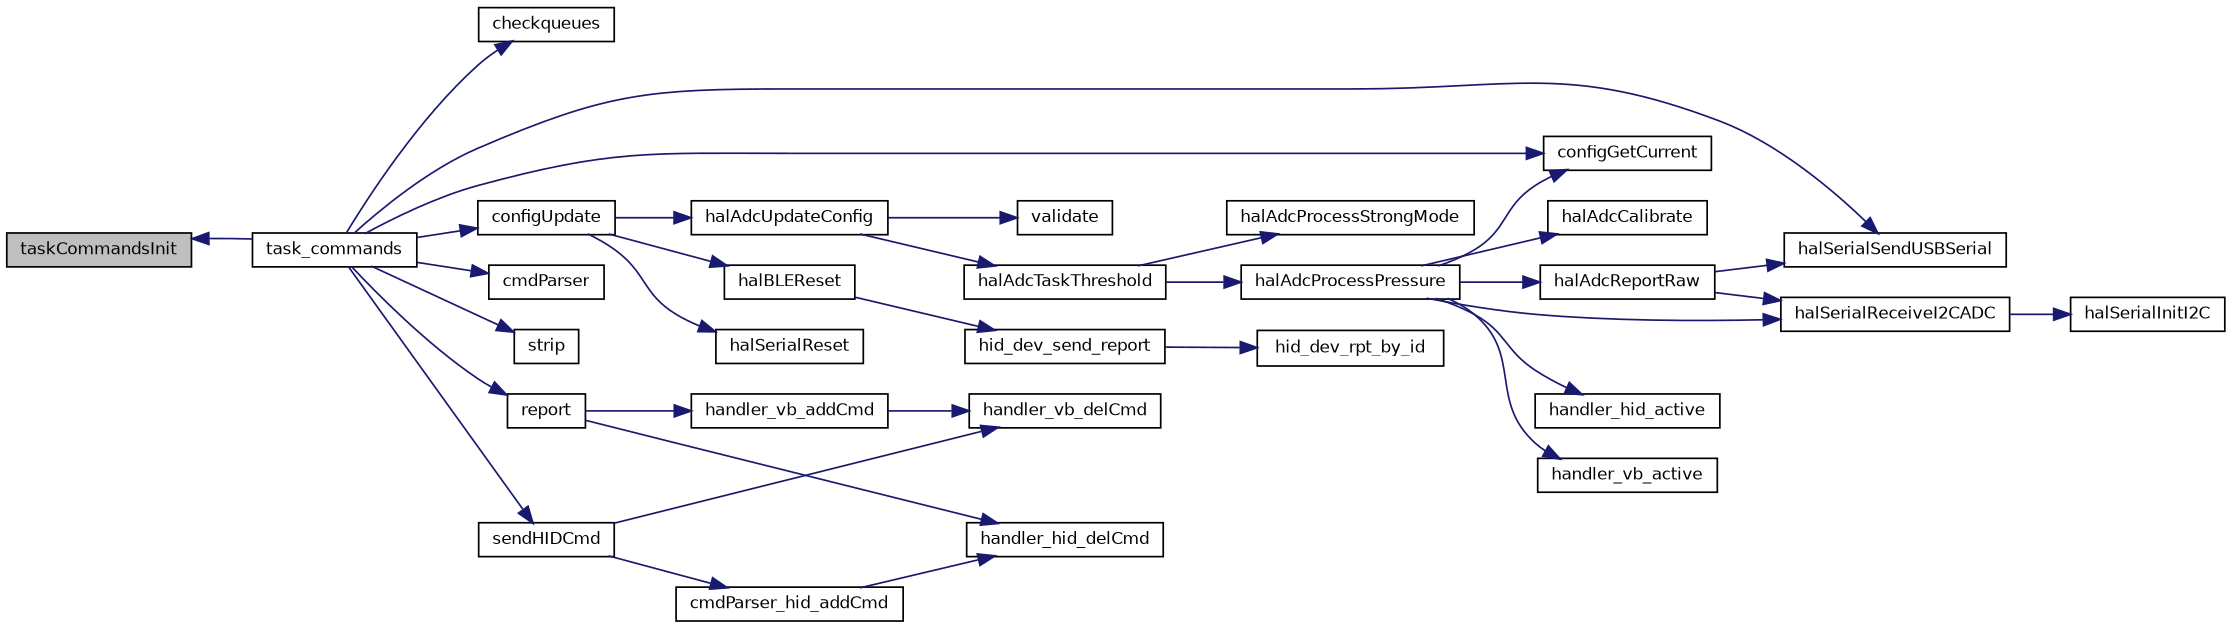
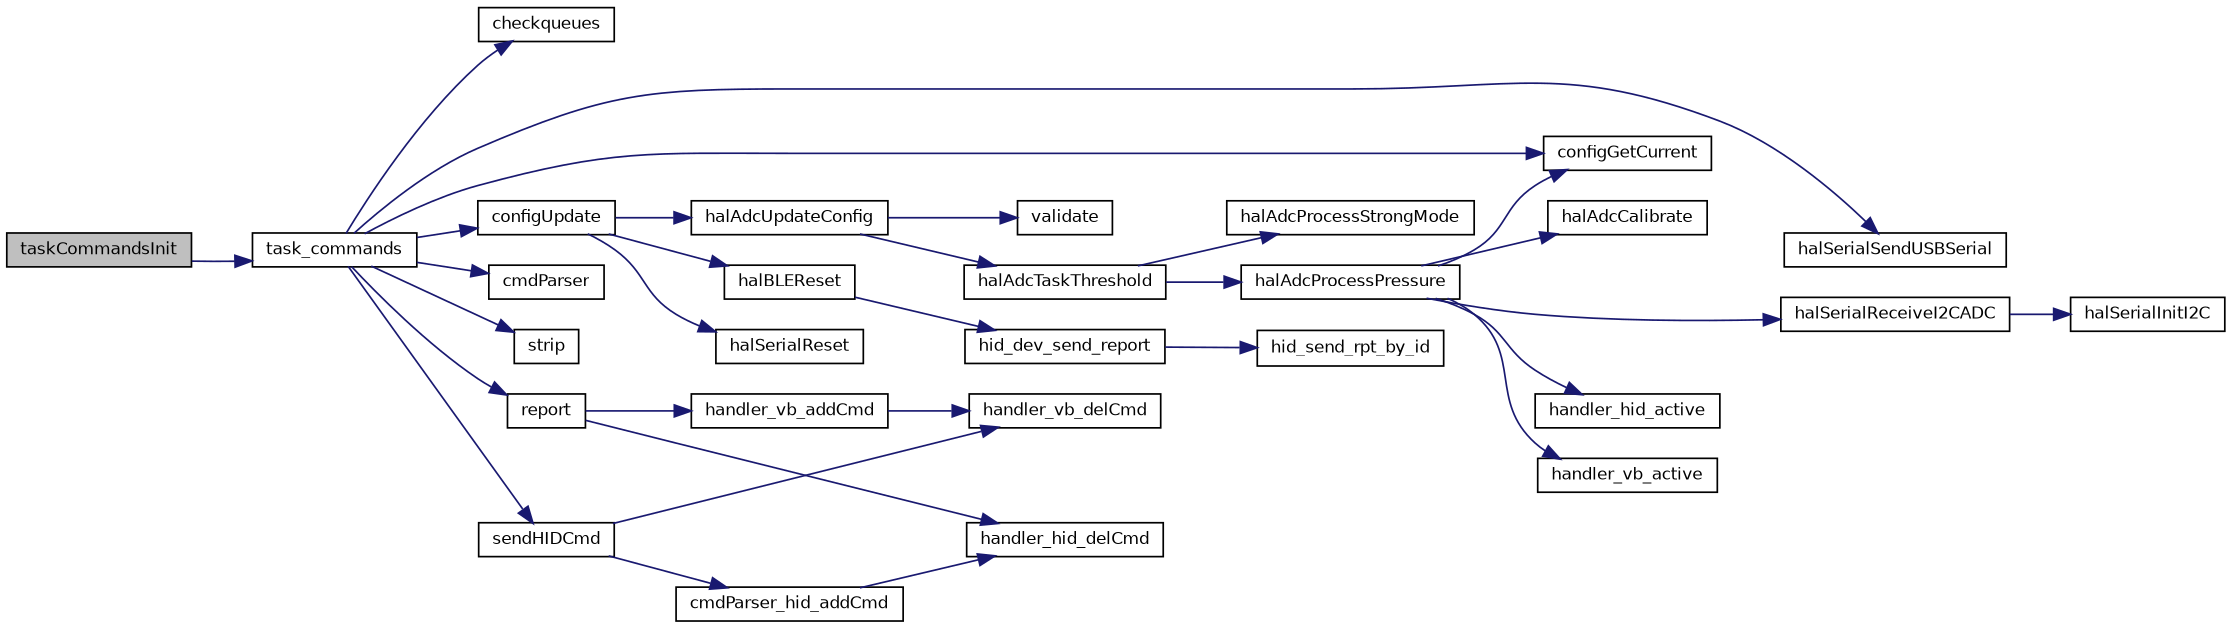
edge "task_commands" -> "taskCommandsInit": reversed
node "halAdcReportRaw": removed
node "hid_dev_rpt_by_id": label "hid_dev_rpt_by_id" -> "hid_send_rpt_by_id"
